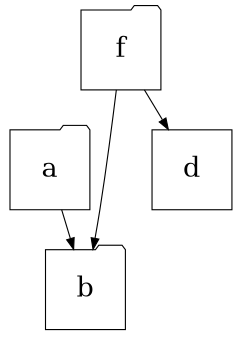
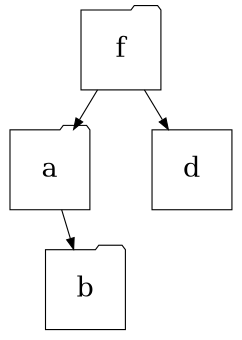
edge "f" -> "b": now "f" -> "a"
